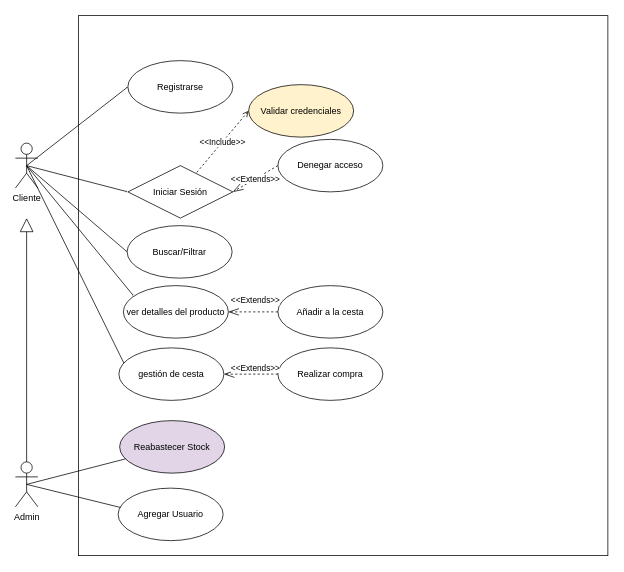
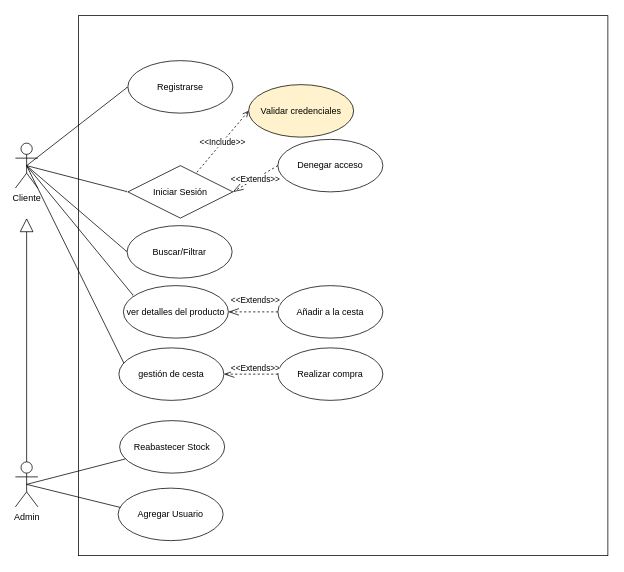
node "Reabastecer Stock": fillcolor #e1d5e7 -> #ffffff
